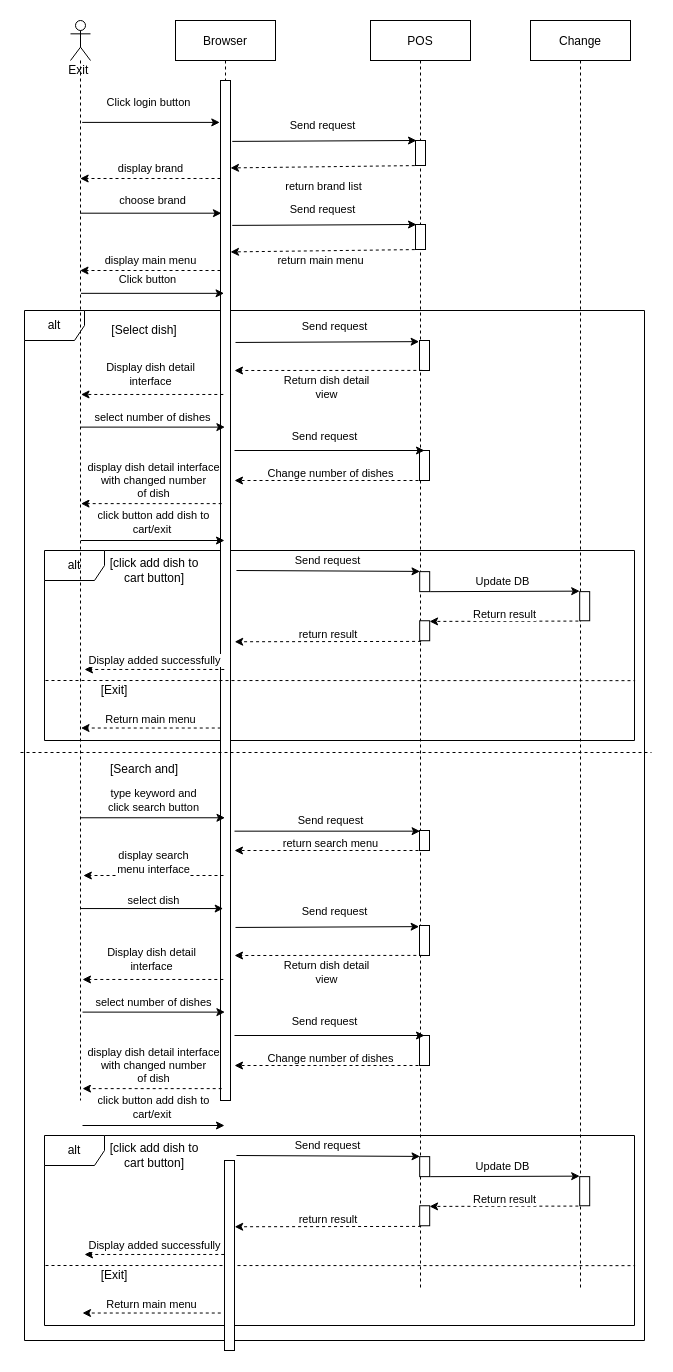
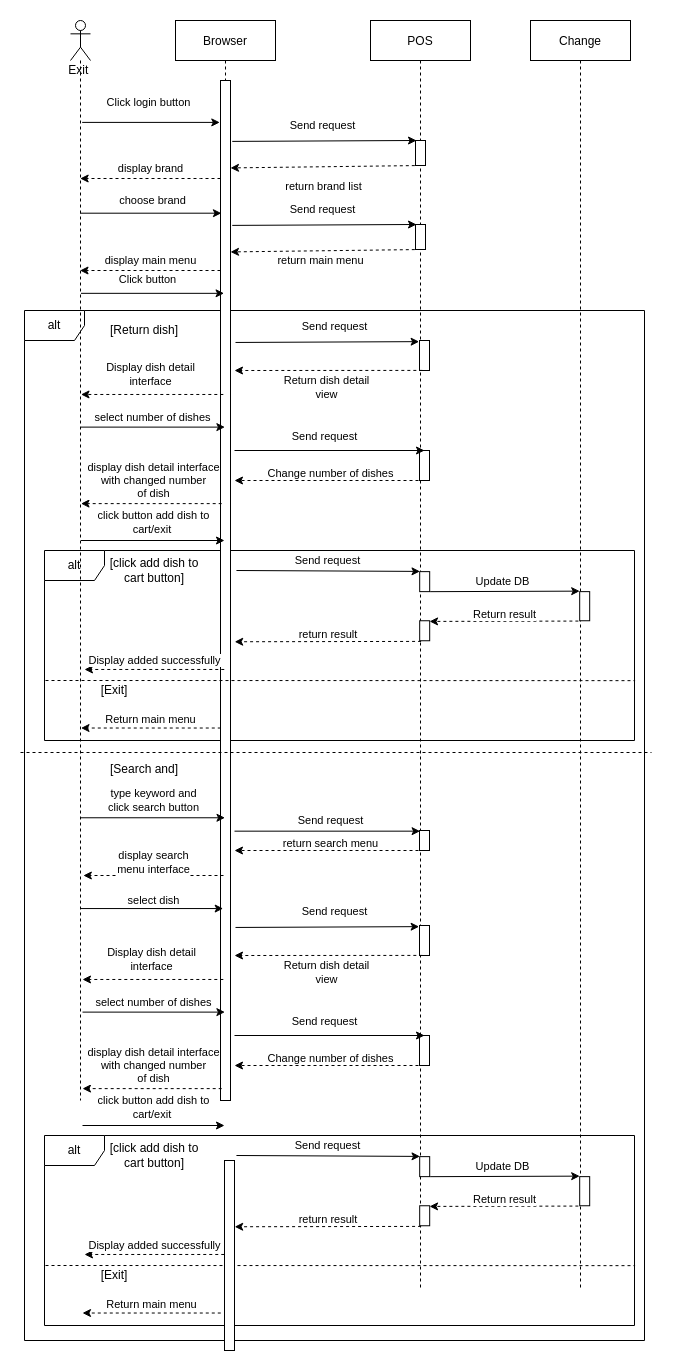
node "[Select dish]": label "[Select dish]" -> "[Return dish]"
